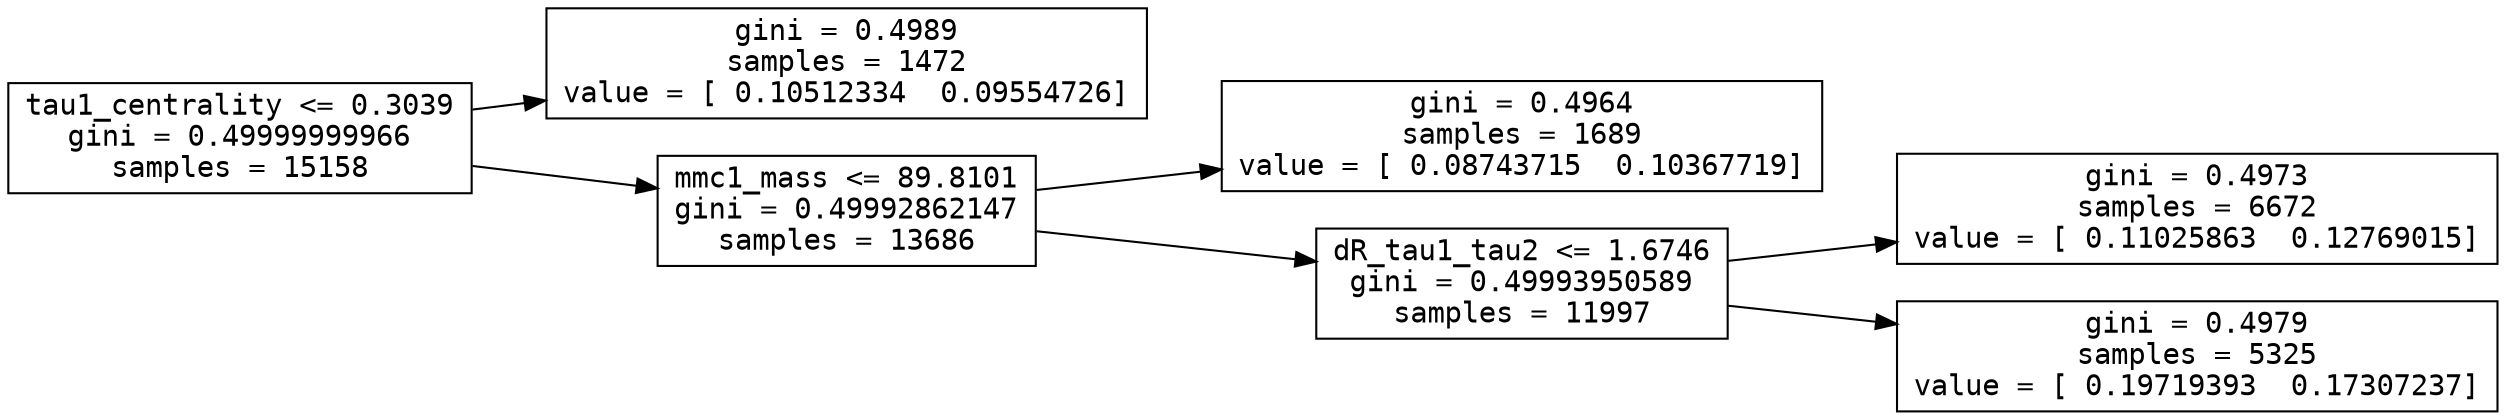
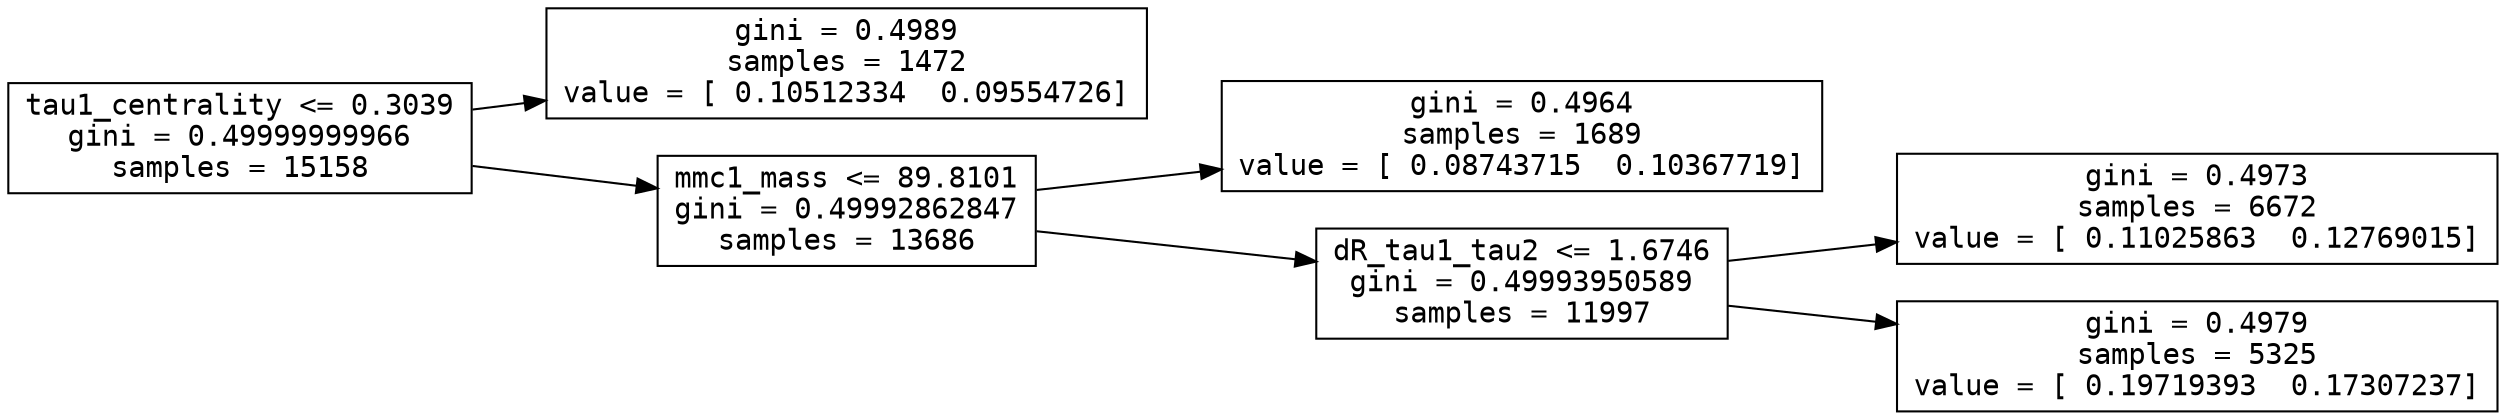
node "mmc1_mass <= 89.8101 gini = 0.49992862147 samples = 13686": label "mmc1_mass <= 89.8101 gini = 0.49992862147 samples = 13686" -> "mmc1_mass <= 89.8101 gini = 0.49992862847 samples = 13686"
